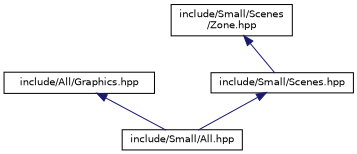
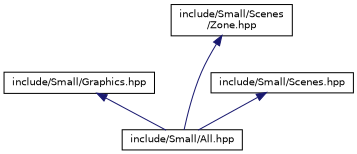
edge "include/Small/Scenes.hpp" -> "include/Small/Scenes /Zone.hpp": now "include/Small/All.hpp" -> "include/Small/Scenes /Zone.hpp"
node "include/All/Graphics.hpp": label "include/All/Graphics.hpp" -> "include/Small/Graphics.hpp"
